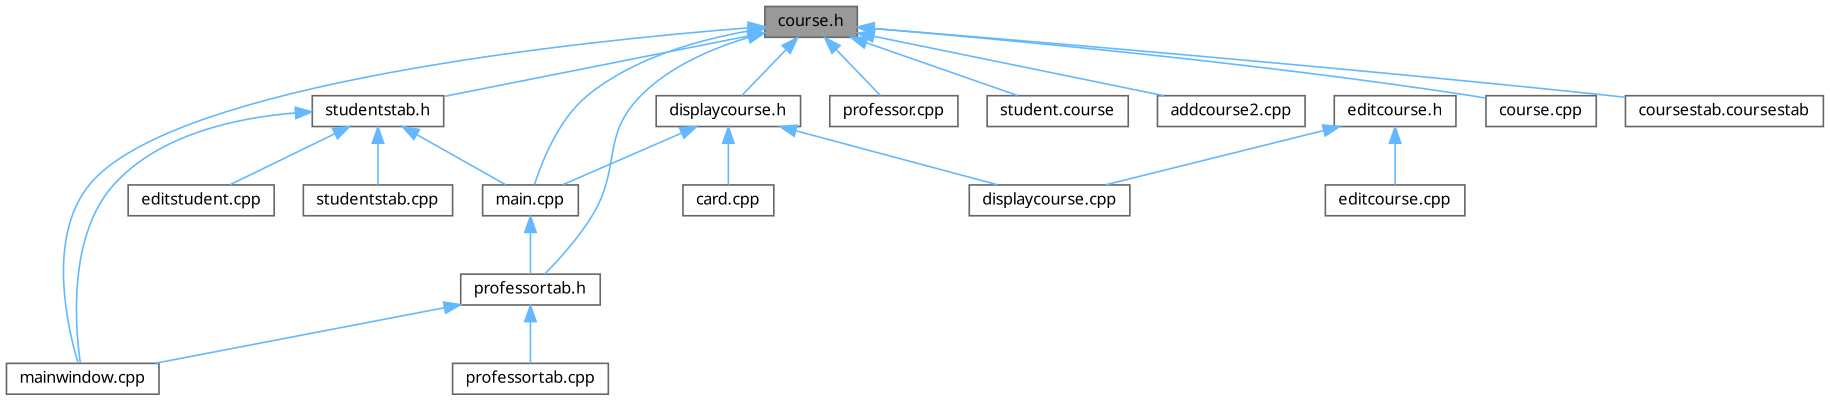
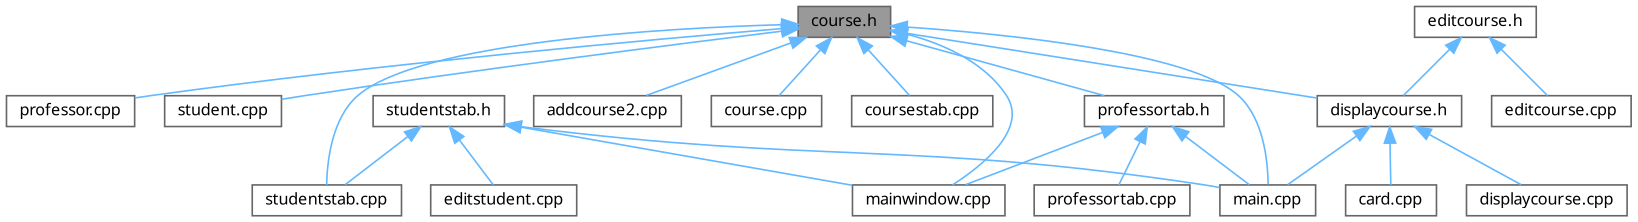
edge "studentstab.h" -> "course.h": now "studentstab.cpp" -> "course.h"
node "student.course": label "student.course" -> "student.cpp"
node "coursestab.coursestab": label "coursestab.coursestab" -> "coursestab.cpp"
edge "displaycourse.cpp" -> "editcourse.h": now "displaycourse.h" -> "editcourse.h"
edge "professortab.h" -> "main.cpp": reversed
